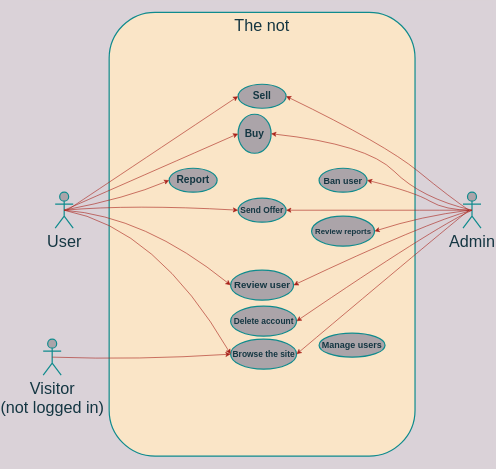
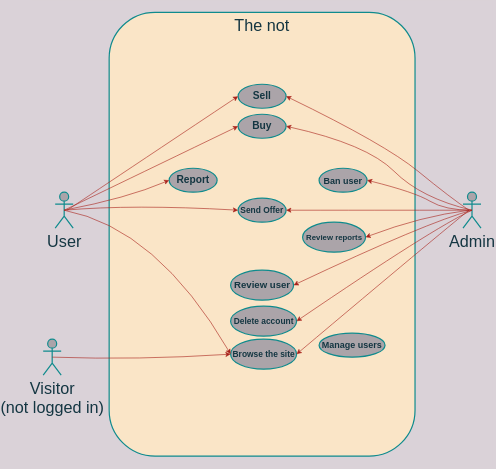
node "Buy": size 33x39 -> 48x24
node "Review reports": moved (343, 231) -> (334, 237)
edge "User" -> "Review user": removed
